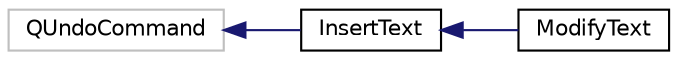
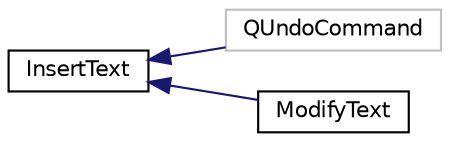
edge "InsertText" -> "QUndoCommand": reversed
